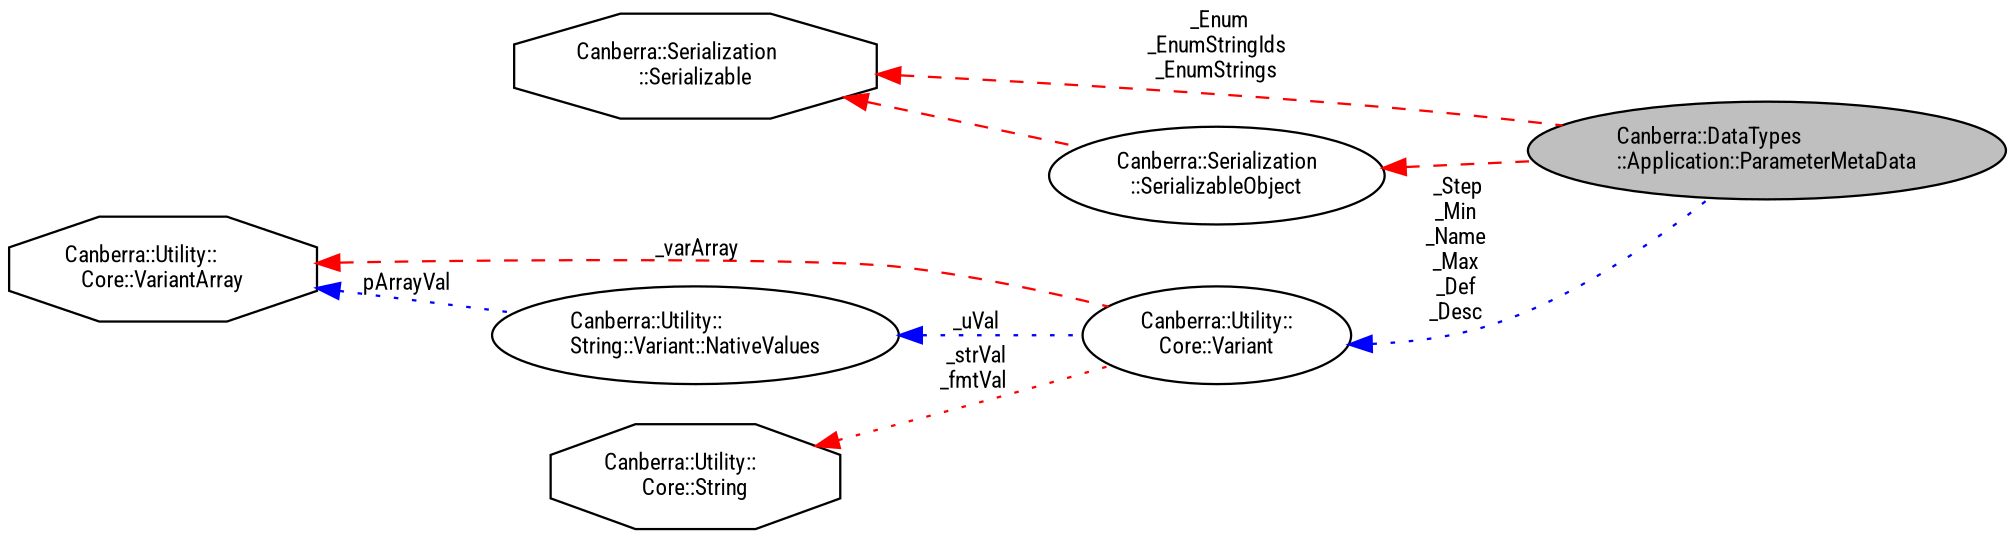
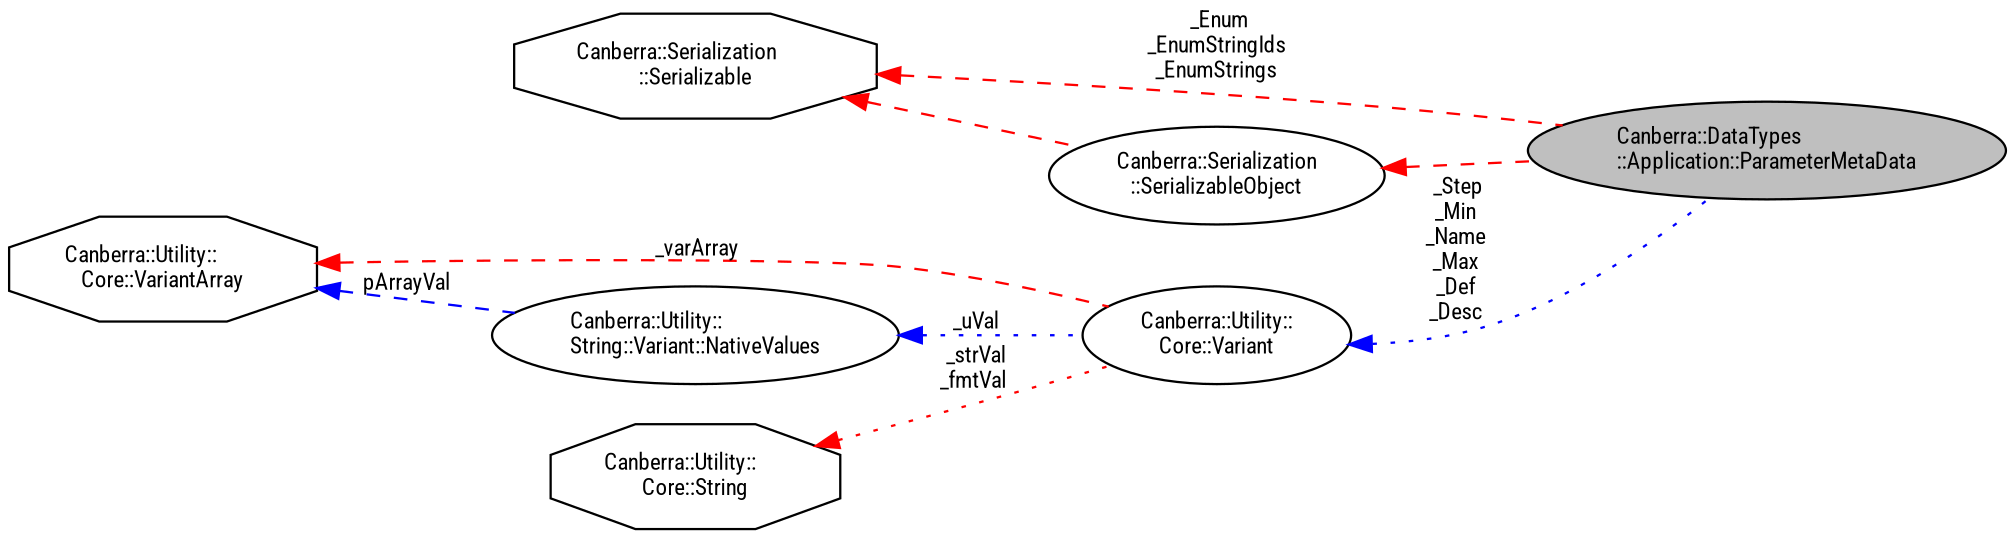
edge "Canberra::Utility:: String::Variant::NativeValues" -> "Canberra::Utility:: Core::VariantArray": style dotted -> dashed
